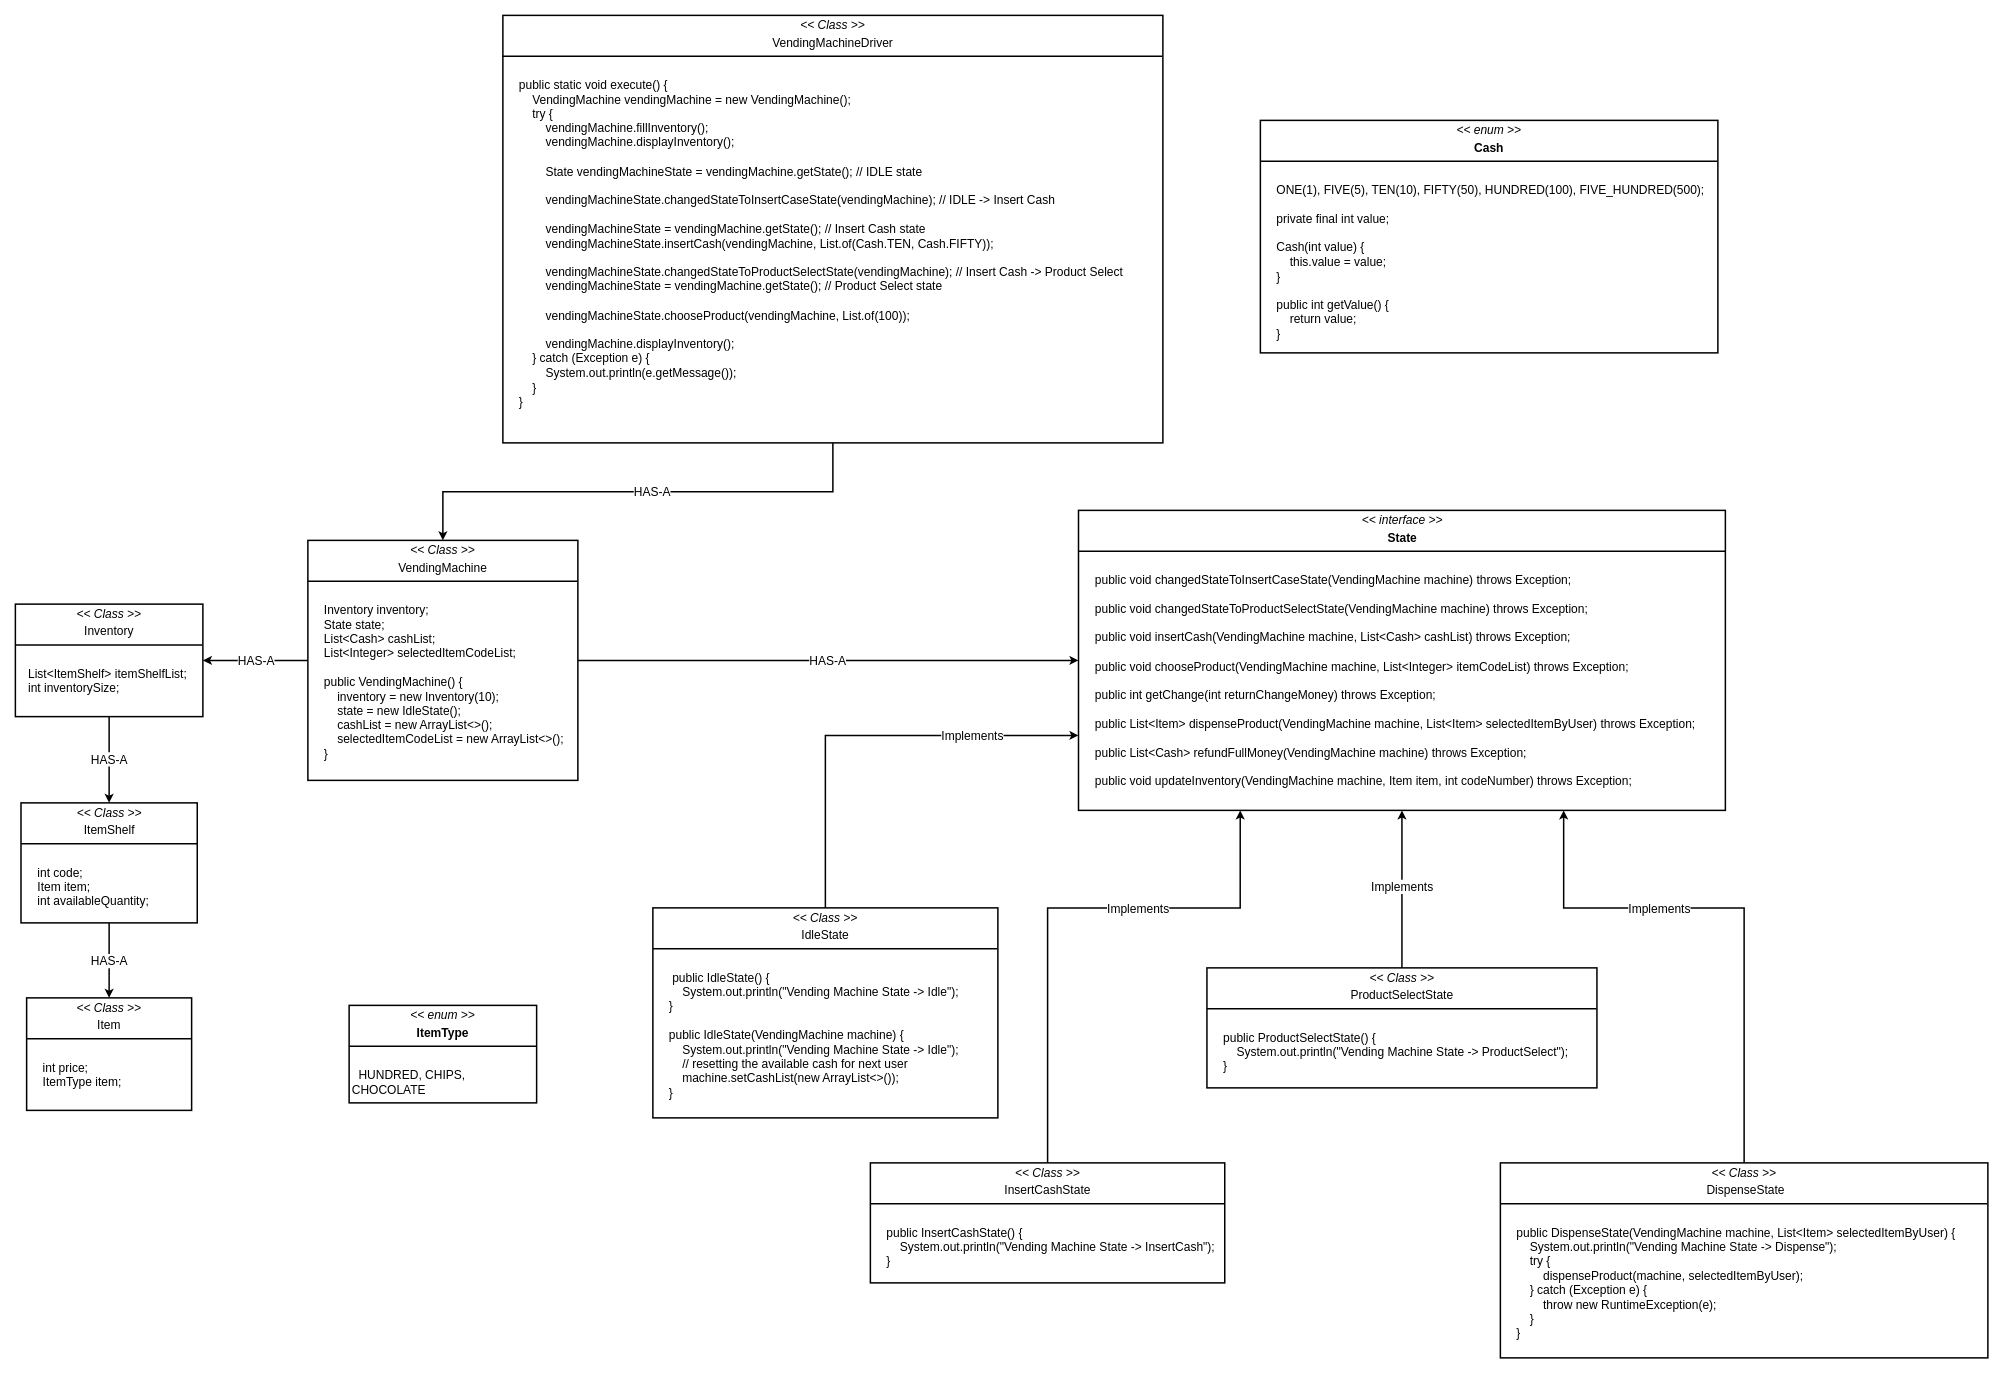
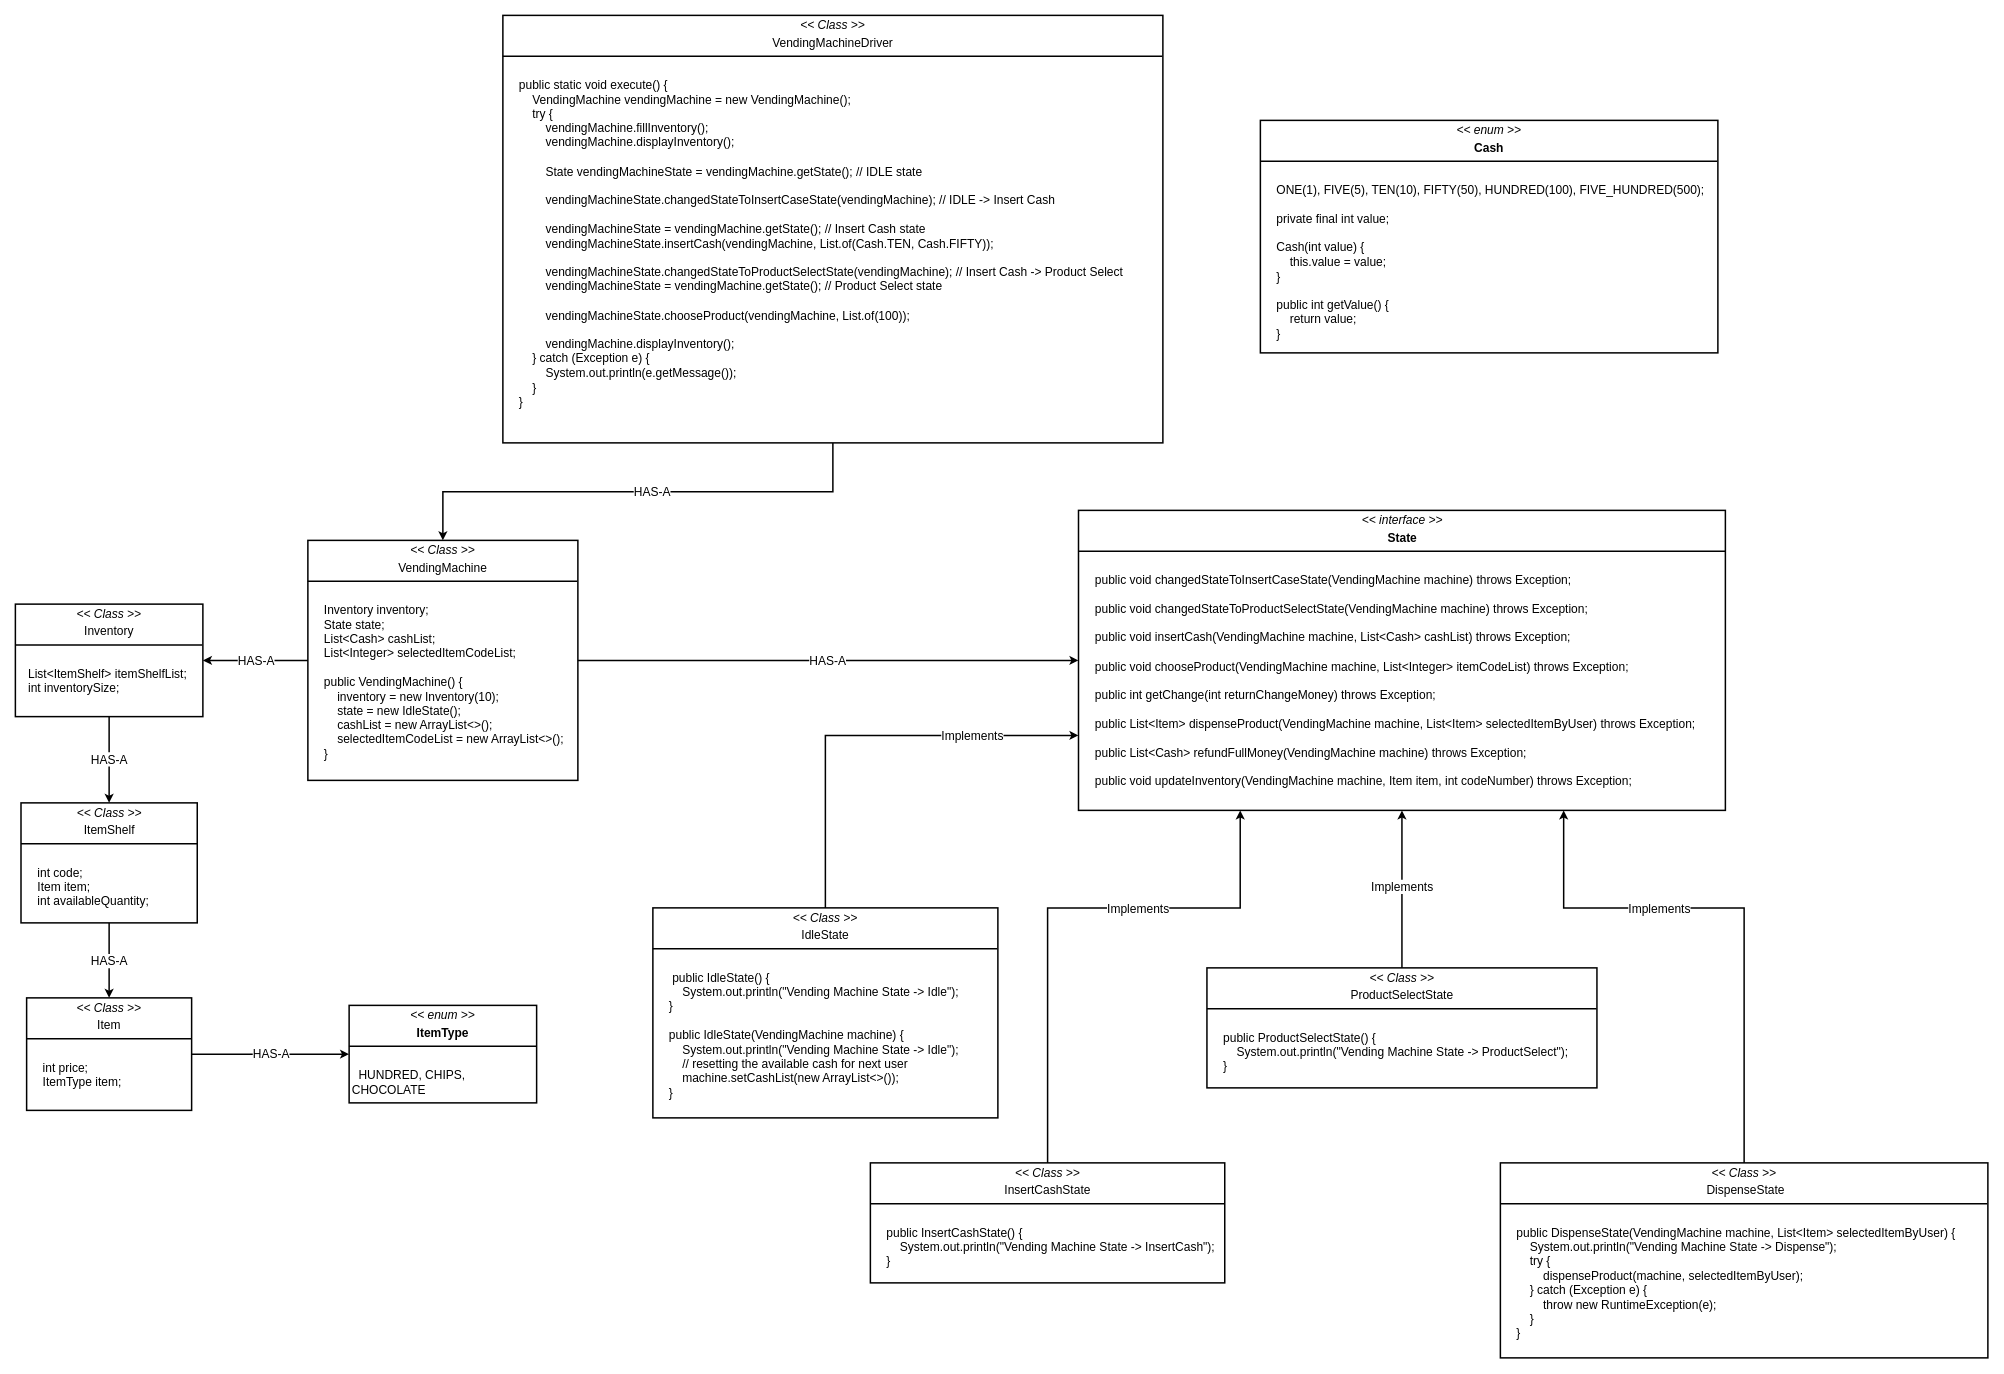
edge "<< Class >> Item int price; ItemType item;" -> "<< enum >> ItemType HUNDRED, CHIPS, CHOCOLATE": added, label "HAS-A"
